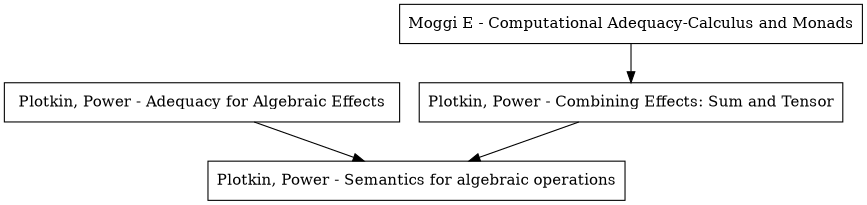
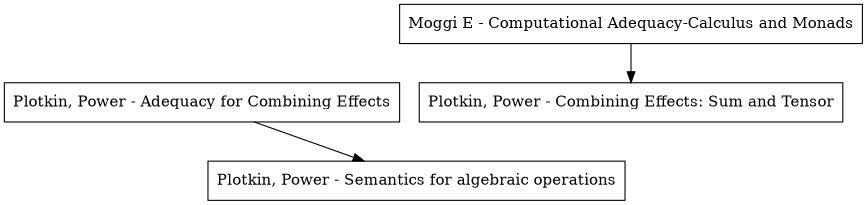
node "Plotkin, Power - Adequacy for Algebraic Effects": label "Plotkin, Power - Adequacy for Algebraic Effects" -> "Plotkin, Power - Adequacy for Combining Effects"
edge "Plotkin, Power - Combining Effects: Sum and Tensor" -> "Plotkin, Power - Semantics for algebraic operations": removed
